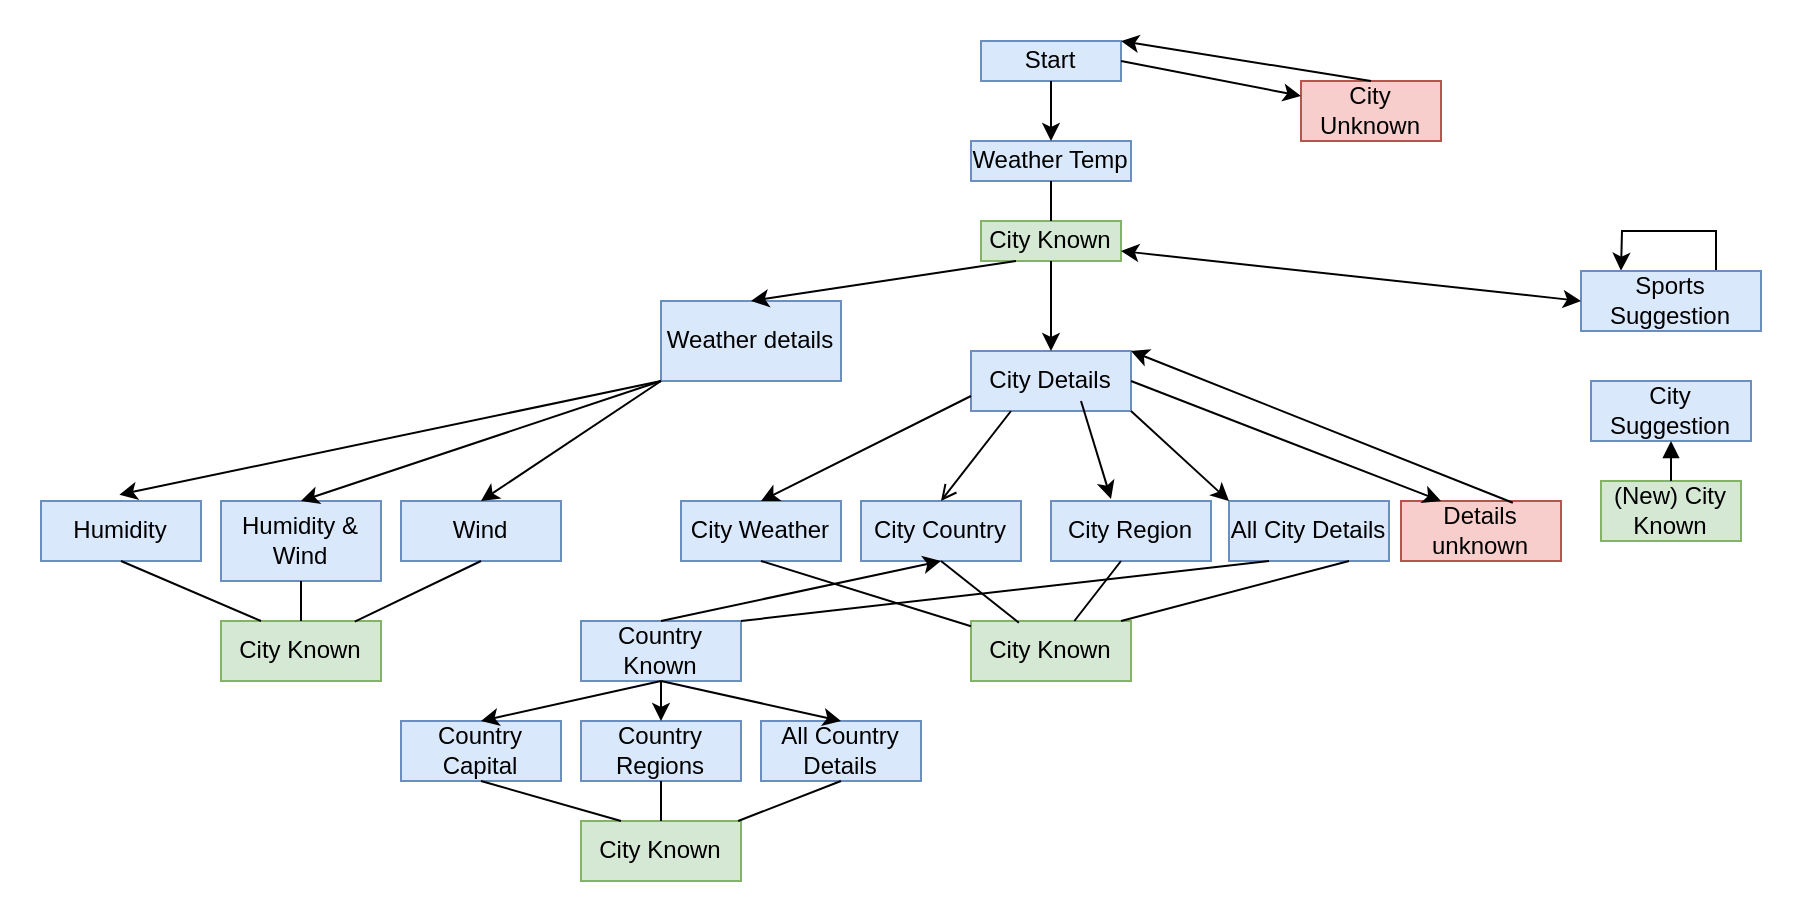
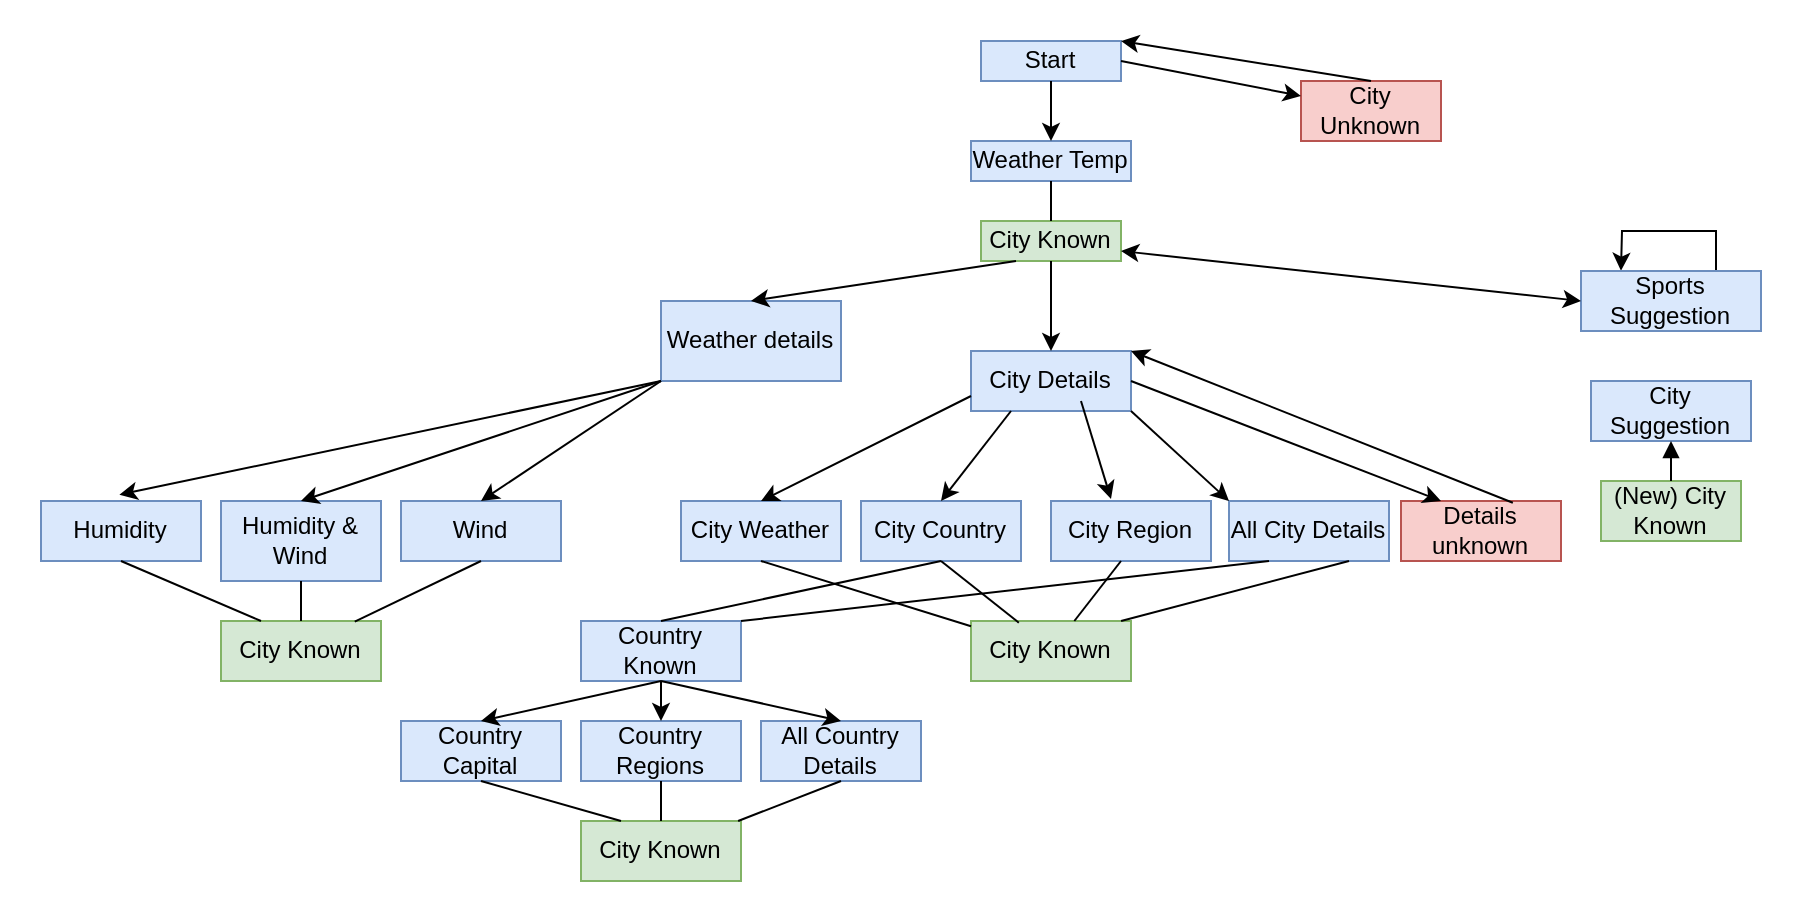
edge "City Details" -> "City Country": arrowhead open -> classic
edge "Country Known" -> "City Country": arrowhead classic -> none
